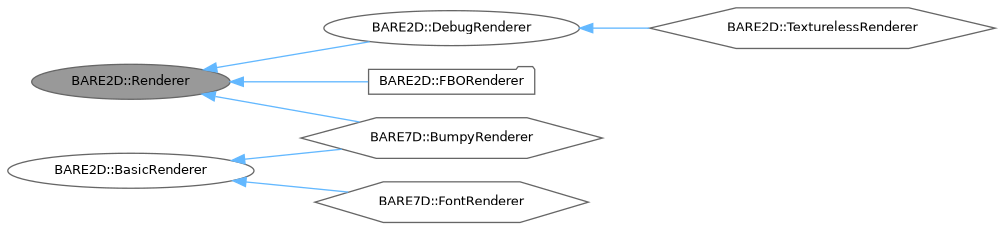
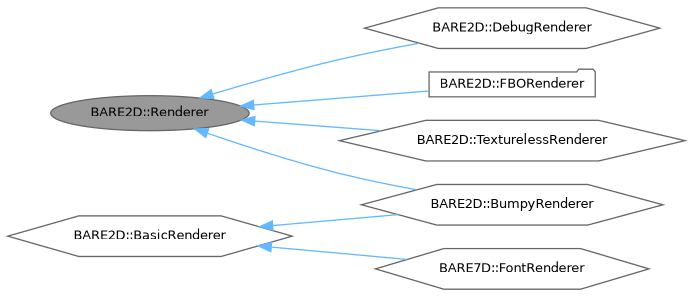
node "BARE2D::DebugRenderer": shape ellipse -> hexagon
edge "BARE2D::TexturelessRenderer" -> "BARE2D::DebugRenderer": now "BARE2D::TexturelessRenderer" -> "BARE2D::Renderer"
node "BARE7D::BumpyRenderer": label "BARE7D::BumpyRenderer" -> "BARE2D::BumpyRenderer"
node "BARE2D::BasicRenderer": shape ellipse -> hexagon
